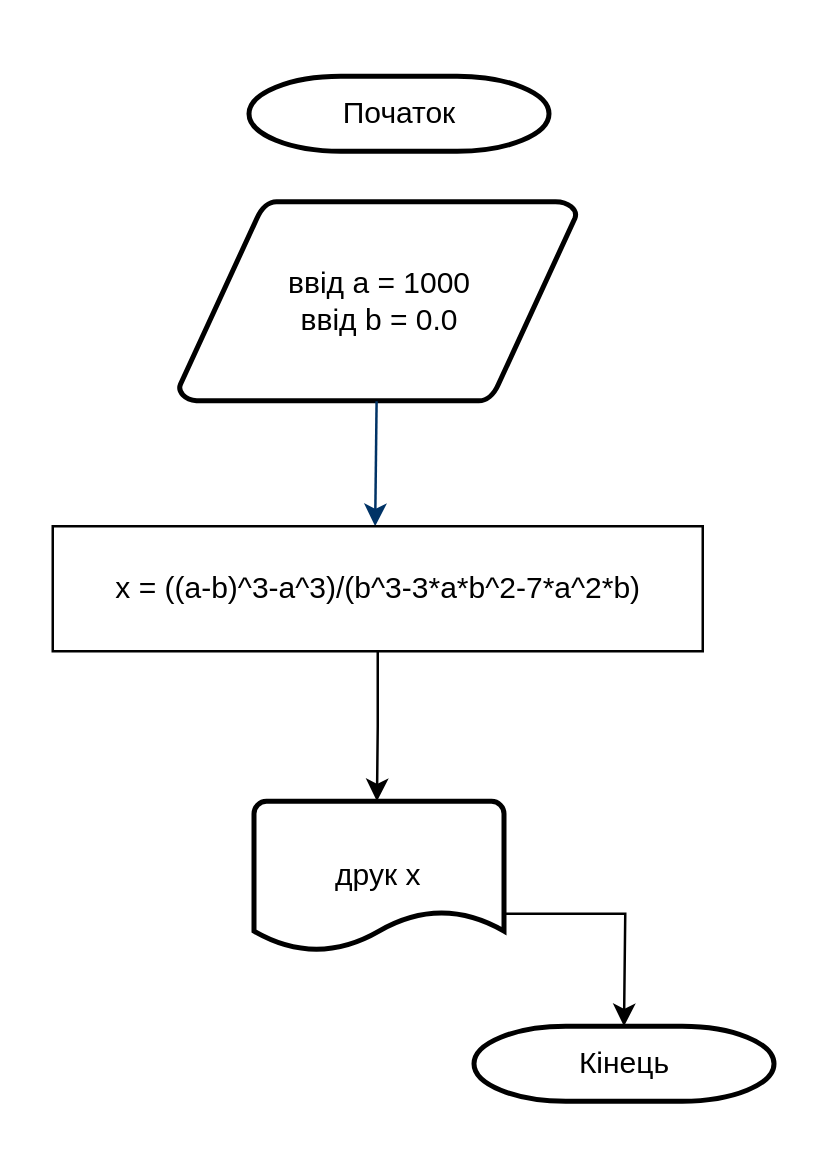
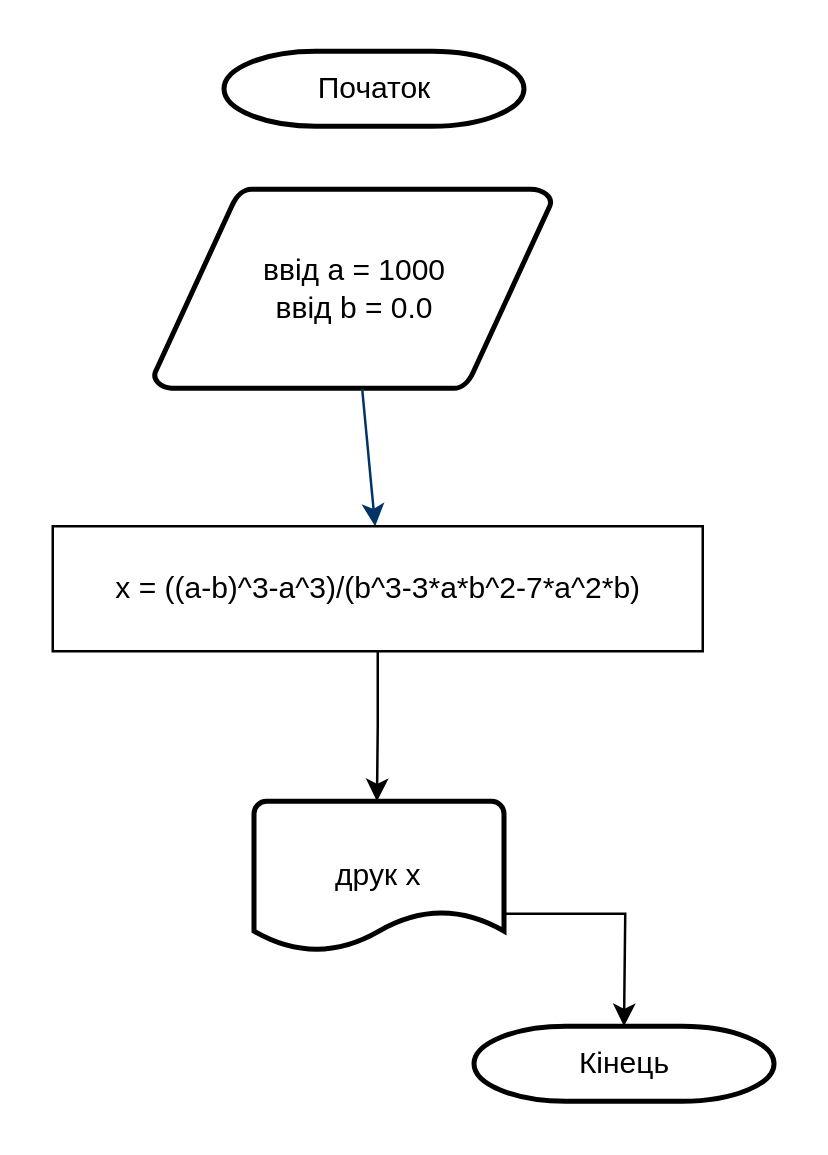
node "Початок": moved (399, 114) -> (374, 89)
node "ввід a = 1000 ввід b = 0.0": moved (378, 301) -> (353, 289)
